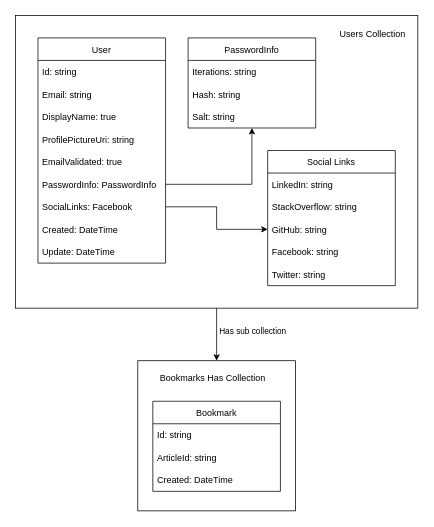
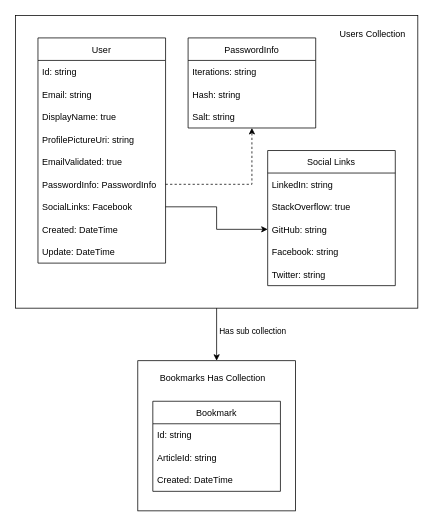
edge "PasswordInfo: PasswordInfo" -> "PasswordInfo": style solid -> dashed
node "StackOverflow: string": label "StackOverflow: string" -> "StackOverflow: true"
